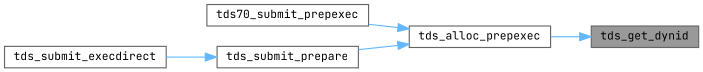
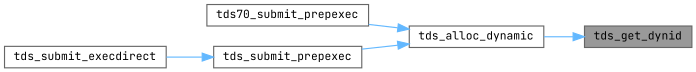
node "tds_alloc_prepexec": label "tds_alloc_prepexec" -> "tds_alloc_dynamic"
node "tds_submit_prepare": label "tds_submit_prepare" -> "tds_submit_prepexec"
